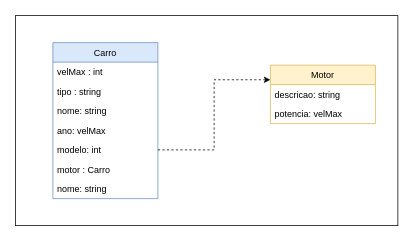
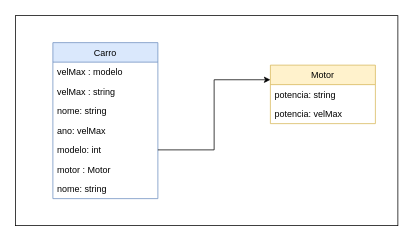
node "velMax : int": label "velMax : int" -> "velMax : modelo"
node "tipo : string": label "tipo : string" -> "velMax : string"
node "descricao: string": label "descricao: string" -> "potencia: string"
edge "modelo: int" -> "Motor": style dashed -> solid
node "motor : Carro": label "motor : Carro" -> "motor : Motor"
